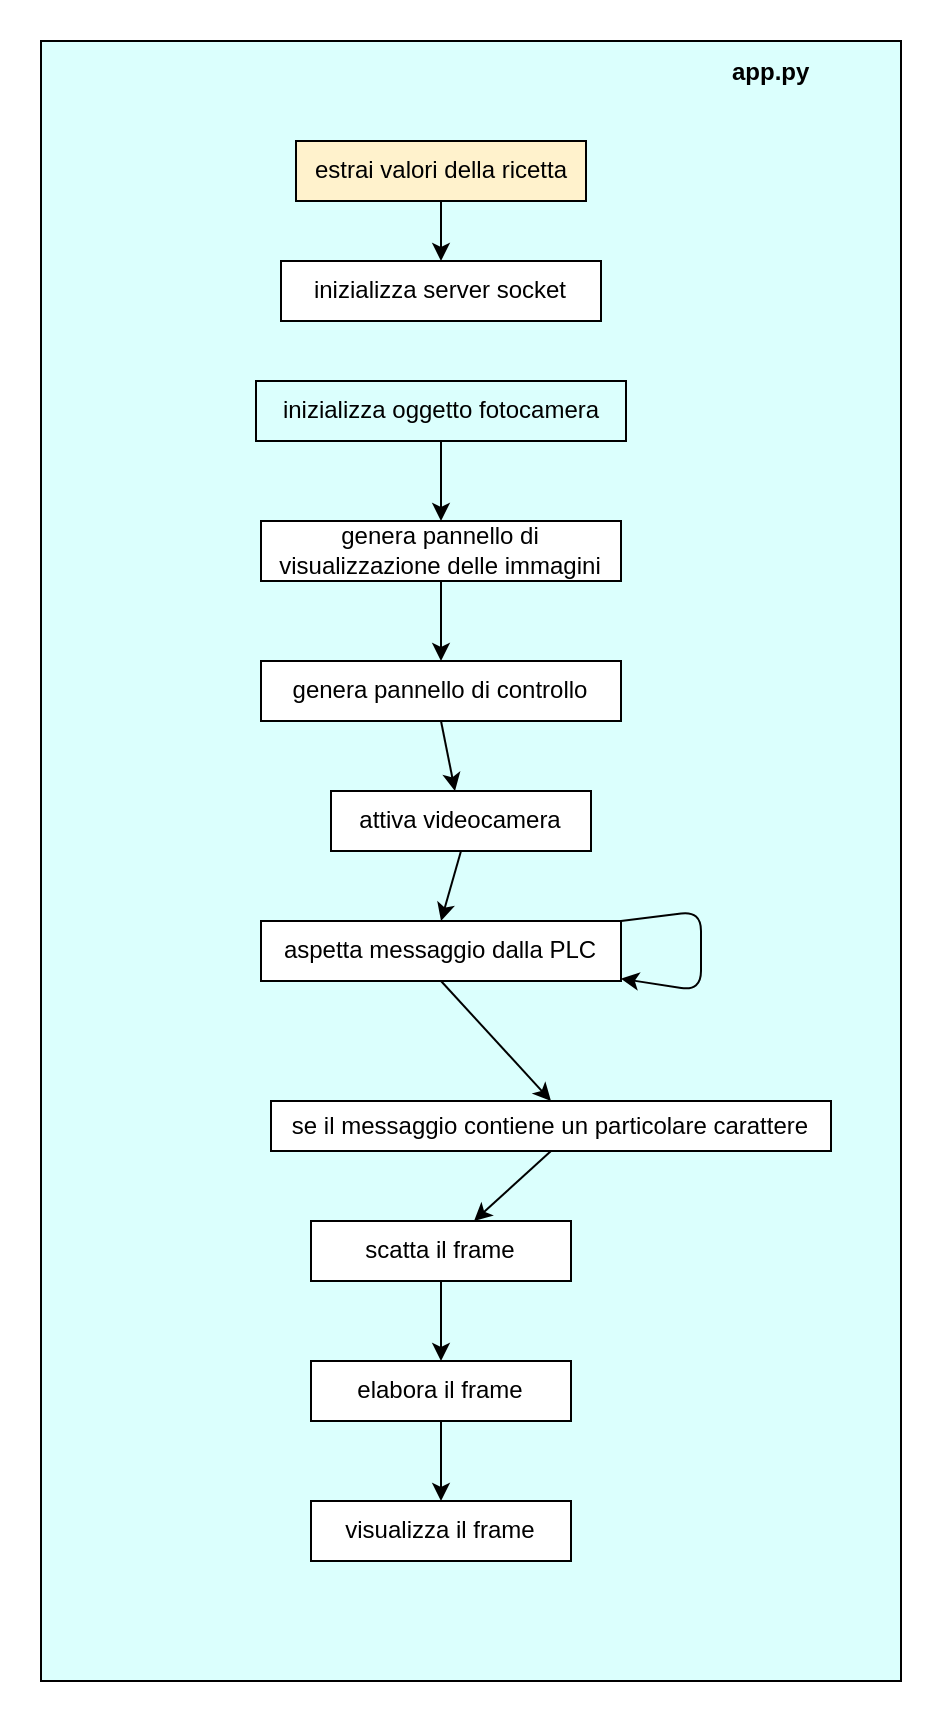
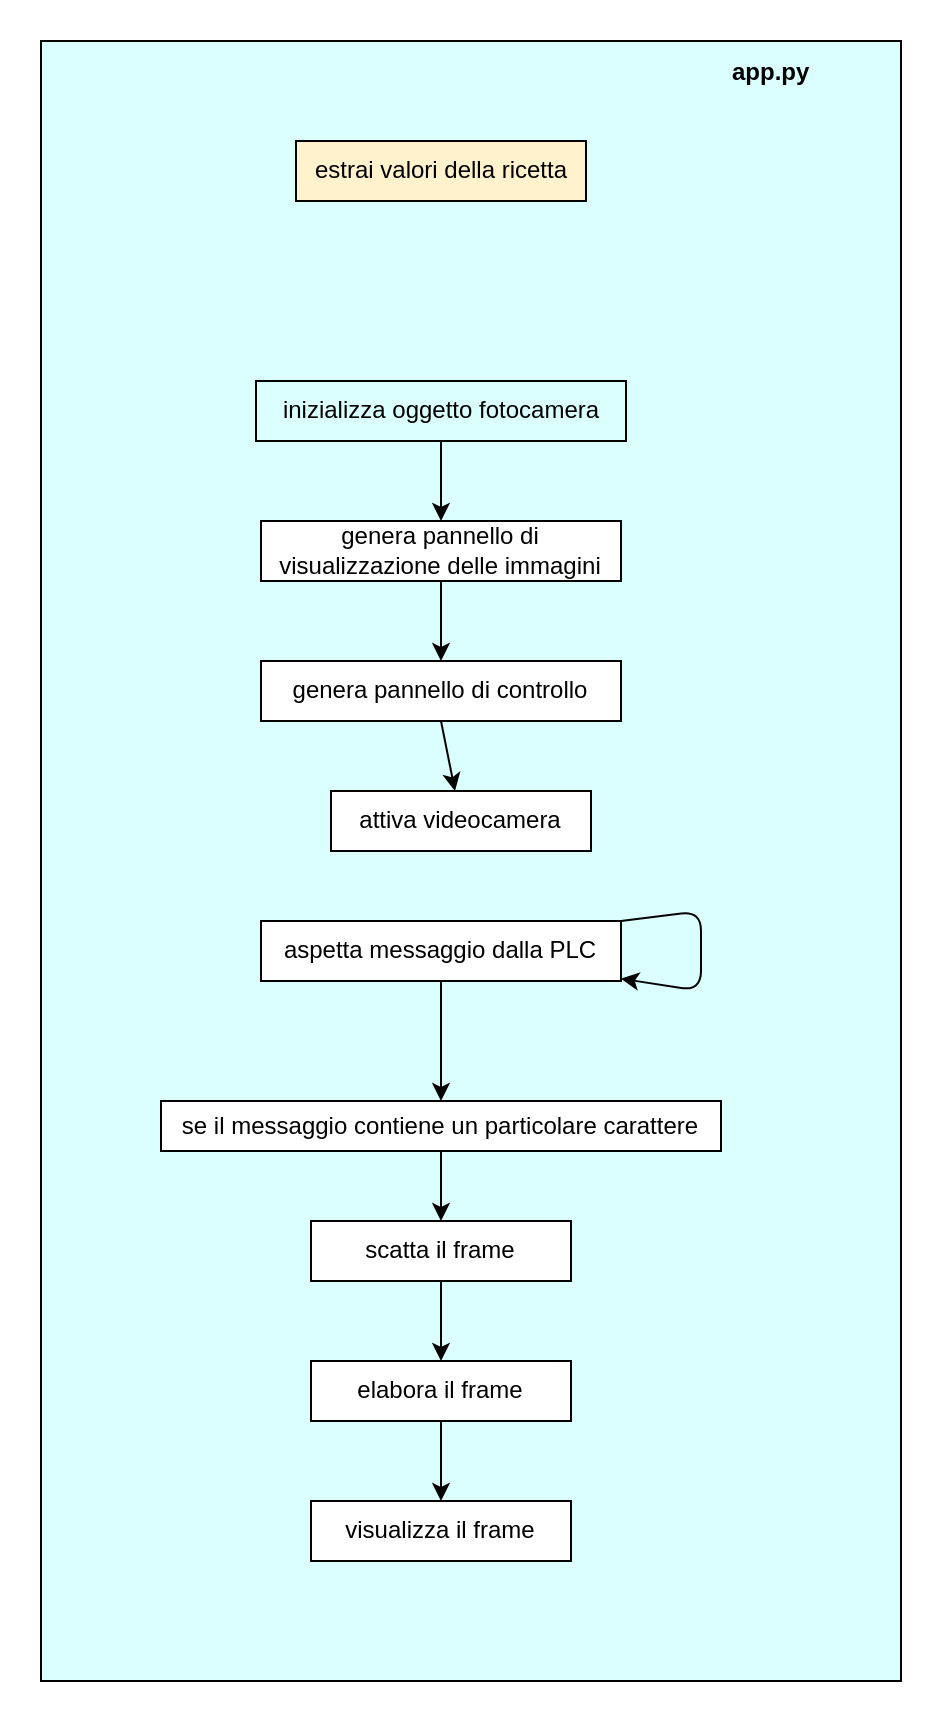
edge "estrai valori della ricetta" -> "inizializza server socket": removed
node "inizializza server socket": removed
edge "attiva videocamera" -> "aspetta messaggio dalla PLC": removed
node "se il messaggio contiene un particolare carattere": moved (551, 1126) -> (441, 1126)
